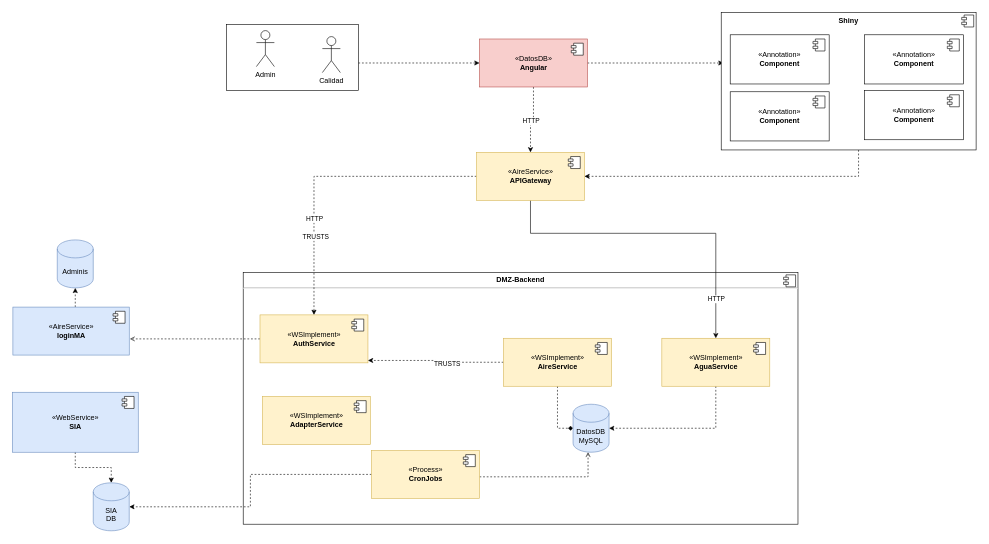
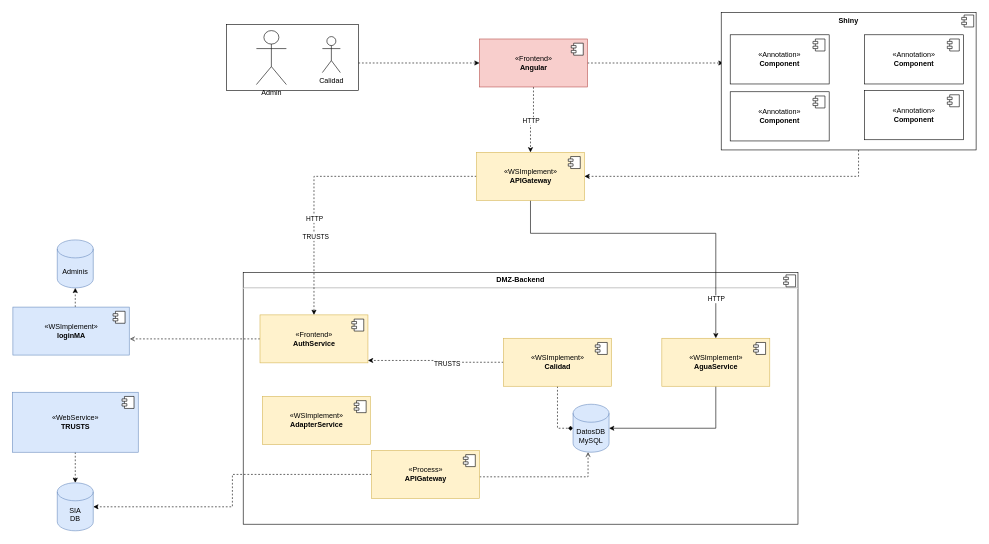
node "Admin": size 18x36 -> 30x54
node "«DatosDB» Angular": label "«DatosDB» Angular" -> "«Frontend» Angular"
node "«AireService» APIGateway": label "«AireService» APIGateway" -> "«WSImplement» APIGateway"
node "«AireService» loginMA": label "«AireService» loginMA" -> "«WSImplement» loginMA"
node "«WSImplement» AuthService": label "«WSImplement» AuthService" -> "«Frontend» AuthService"
node "«WSImplement» AireService": label "«WSImplement» AireService" -> "«WSImplement» Calidad"
node "«WebService» SIA": label "«WebService» SIA" -> "«WebService» TRUSTS"
edge "«WSImplement» AguaService" -> "DatosDB MySQL": style dashed -> solid
node "«Process» CronJobs": label "«Process» CronJobs" -> "«Process» APIGateway"
node "SIA DB": moved (111, 507) -> (75, 507)
